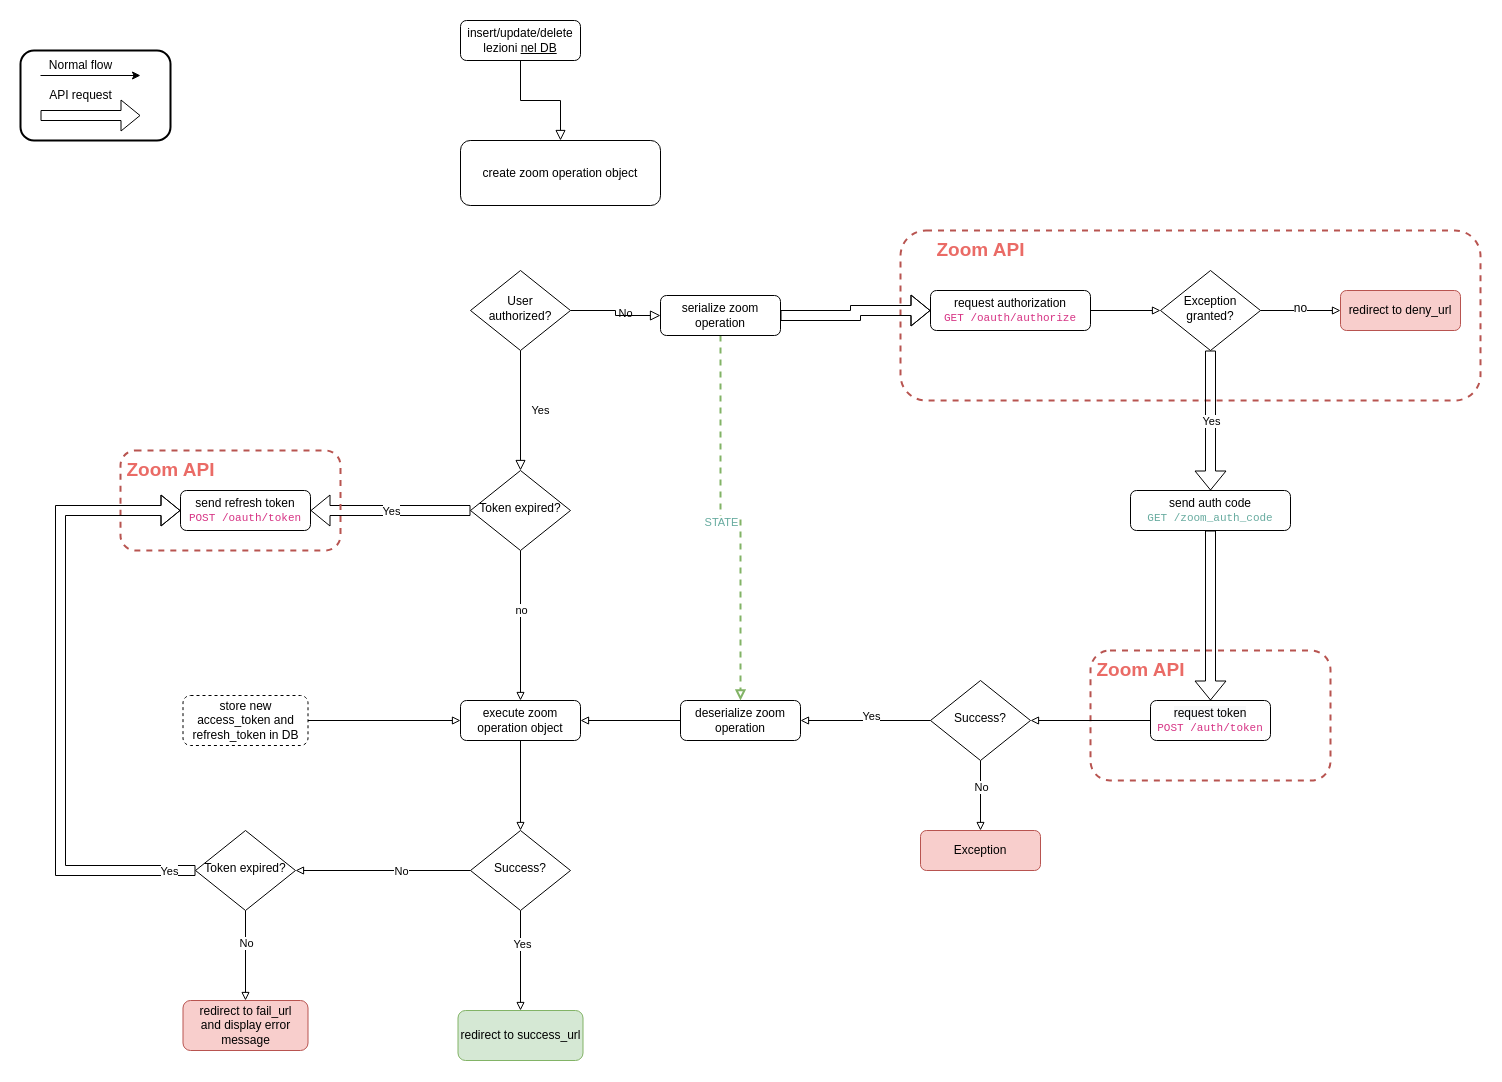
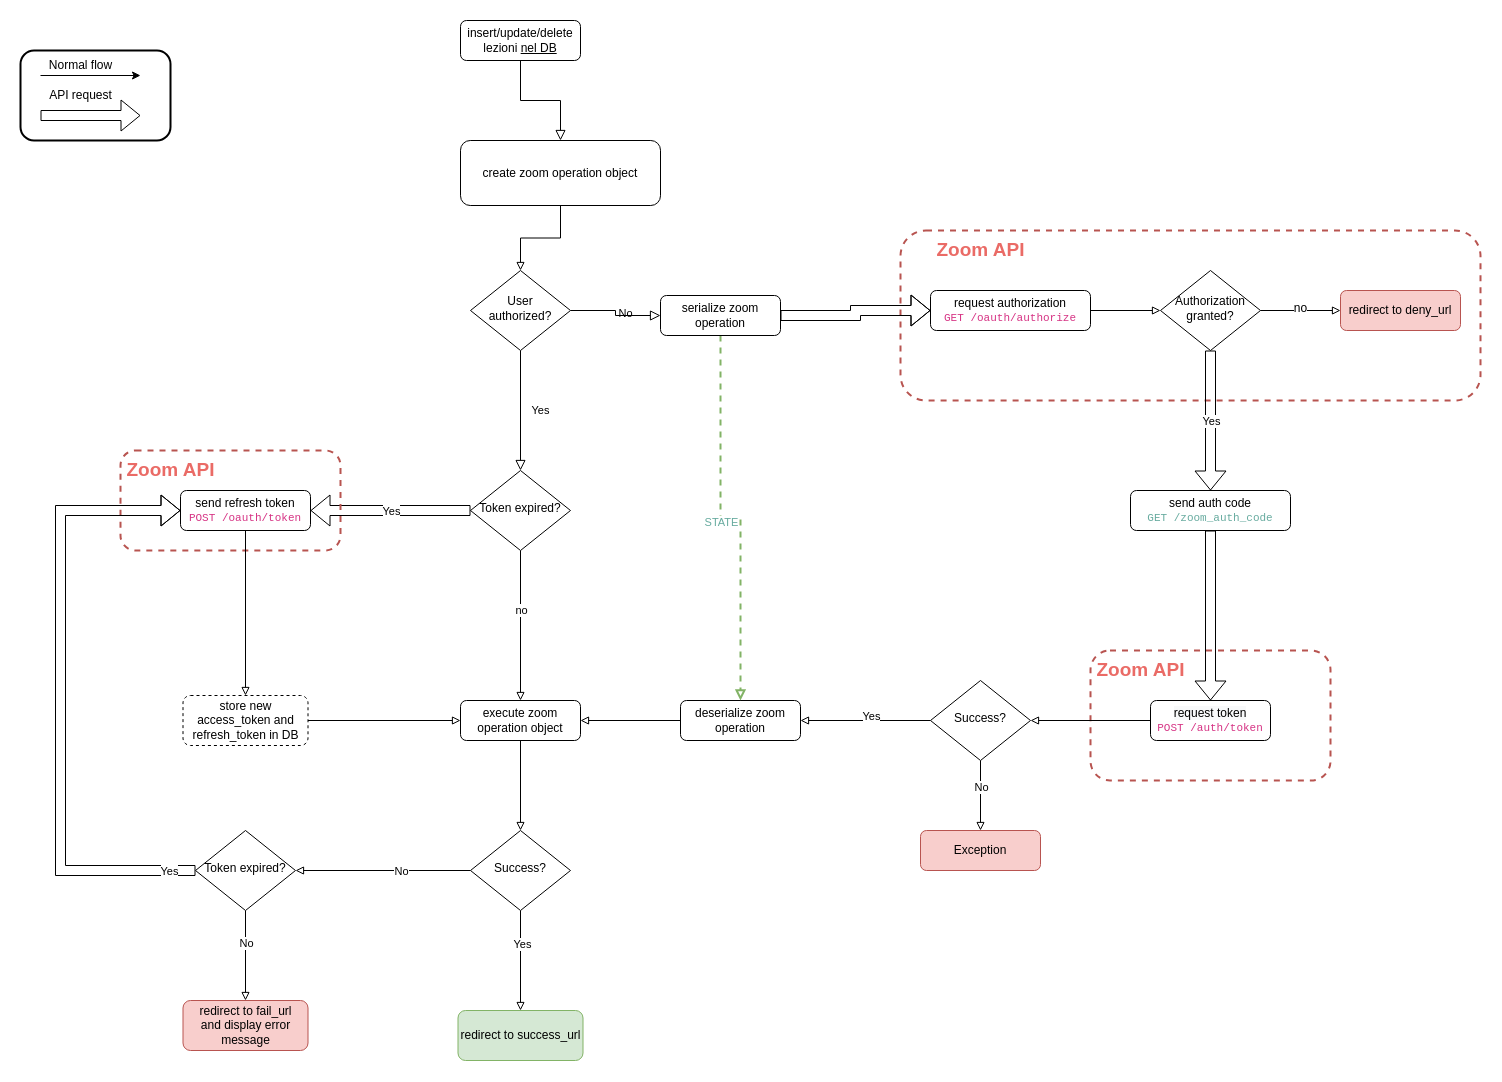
edge "create zoom operation object" -> "User authorized?": added
node "Exception granted?": label "Exception granted?" -> "Authorization granted?"
edge "send refresh token POST /oauth/token" -> "store new access_token and refresh_token in DB": added
